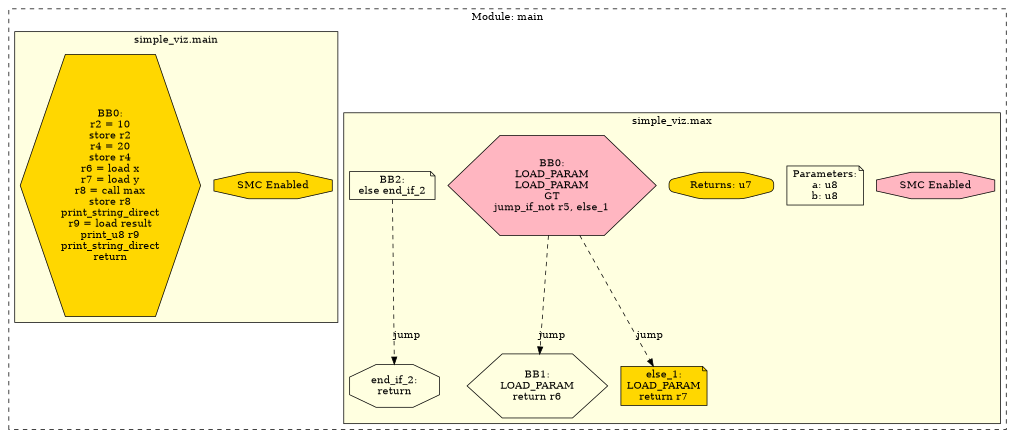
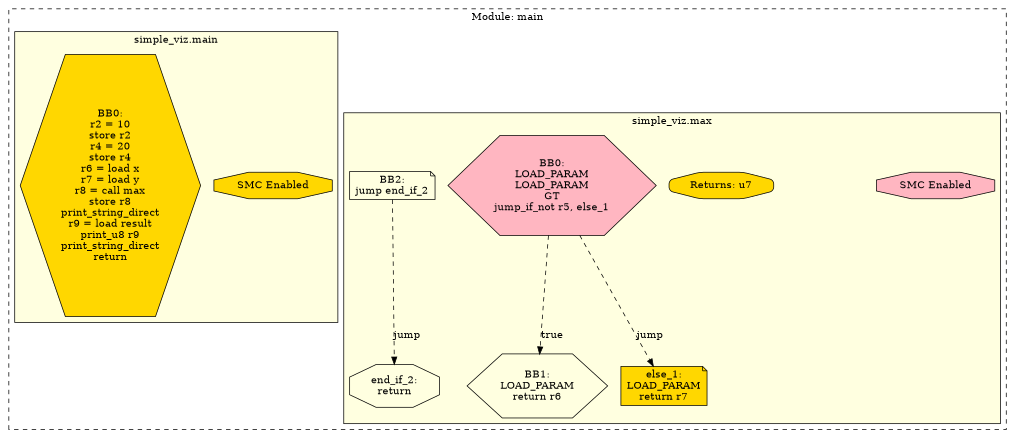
node "BB2: else end_if_2": label "BB2: else end_if_2" -> "BB2: jump end_if_2"
node "Parameters: a: u8 b: u8": removed
edge "BB0: LOAD_PARAM LOAD_PARAM GT jump_if_not r5, else_1" -> "BB1: LOAD_PARAM return r6": label "jump" -> "true"
